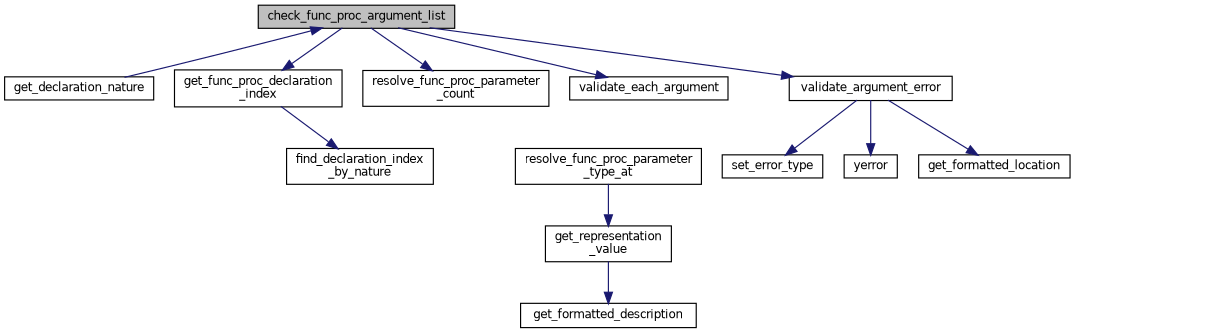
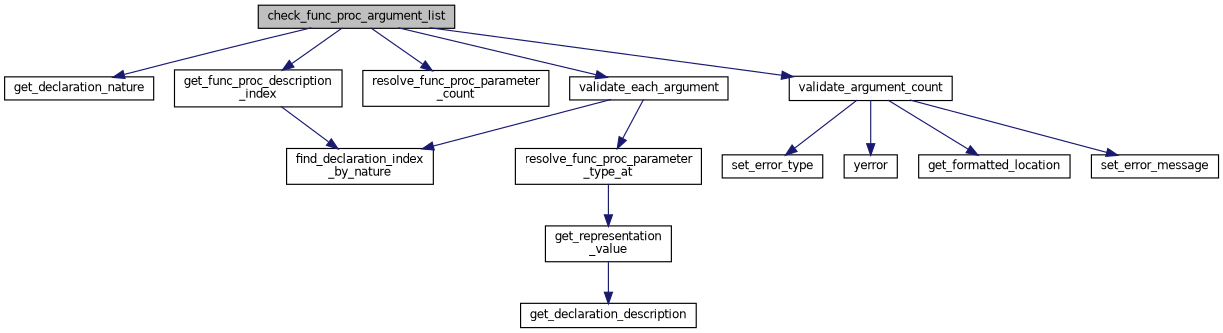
edge "get_declaration_nature" -> "check_func_proc_argument_list": reversed
node "get_func_proc_declaration _index": label "get_func_proc_declaration _index" -> "get_func_proc_description _index"
node "validate_argument_error": label "validate_argument_error" -> "validate_argument_count"
edge "validate_each_argument" -> "resolve_func_proc_parameter _type_at": added
edge "validate_each_argument" -> "find_declaration_index _by_nature": added
node "set_error_message": added
node "get_formatted_description": label "get_formatted_description" -> "get_declaration_description"
